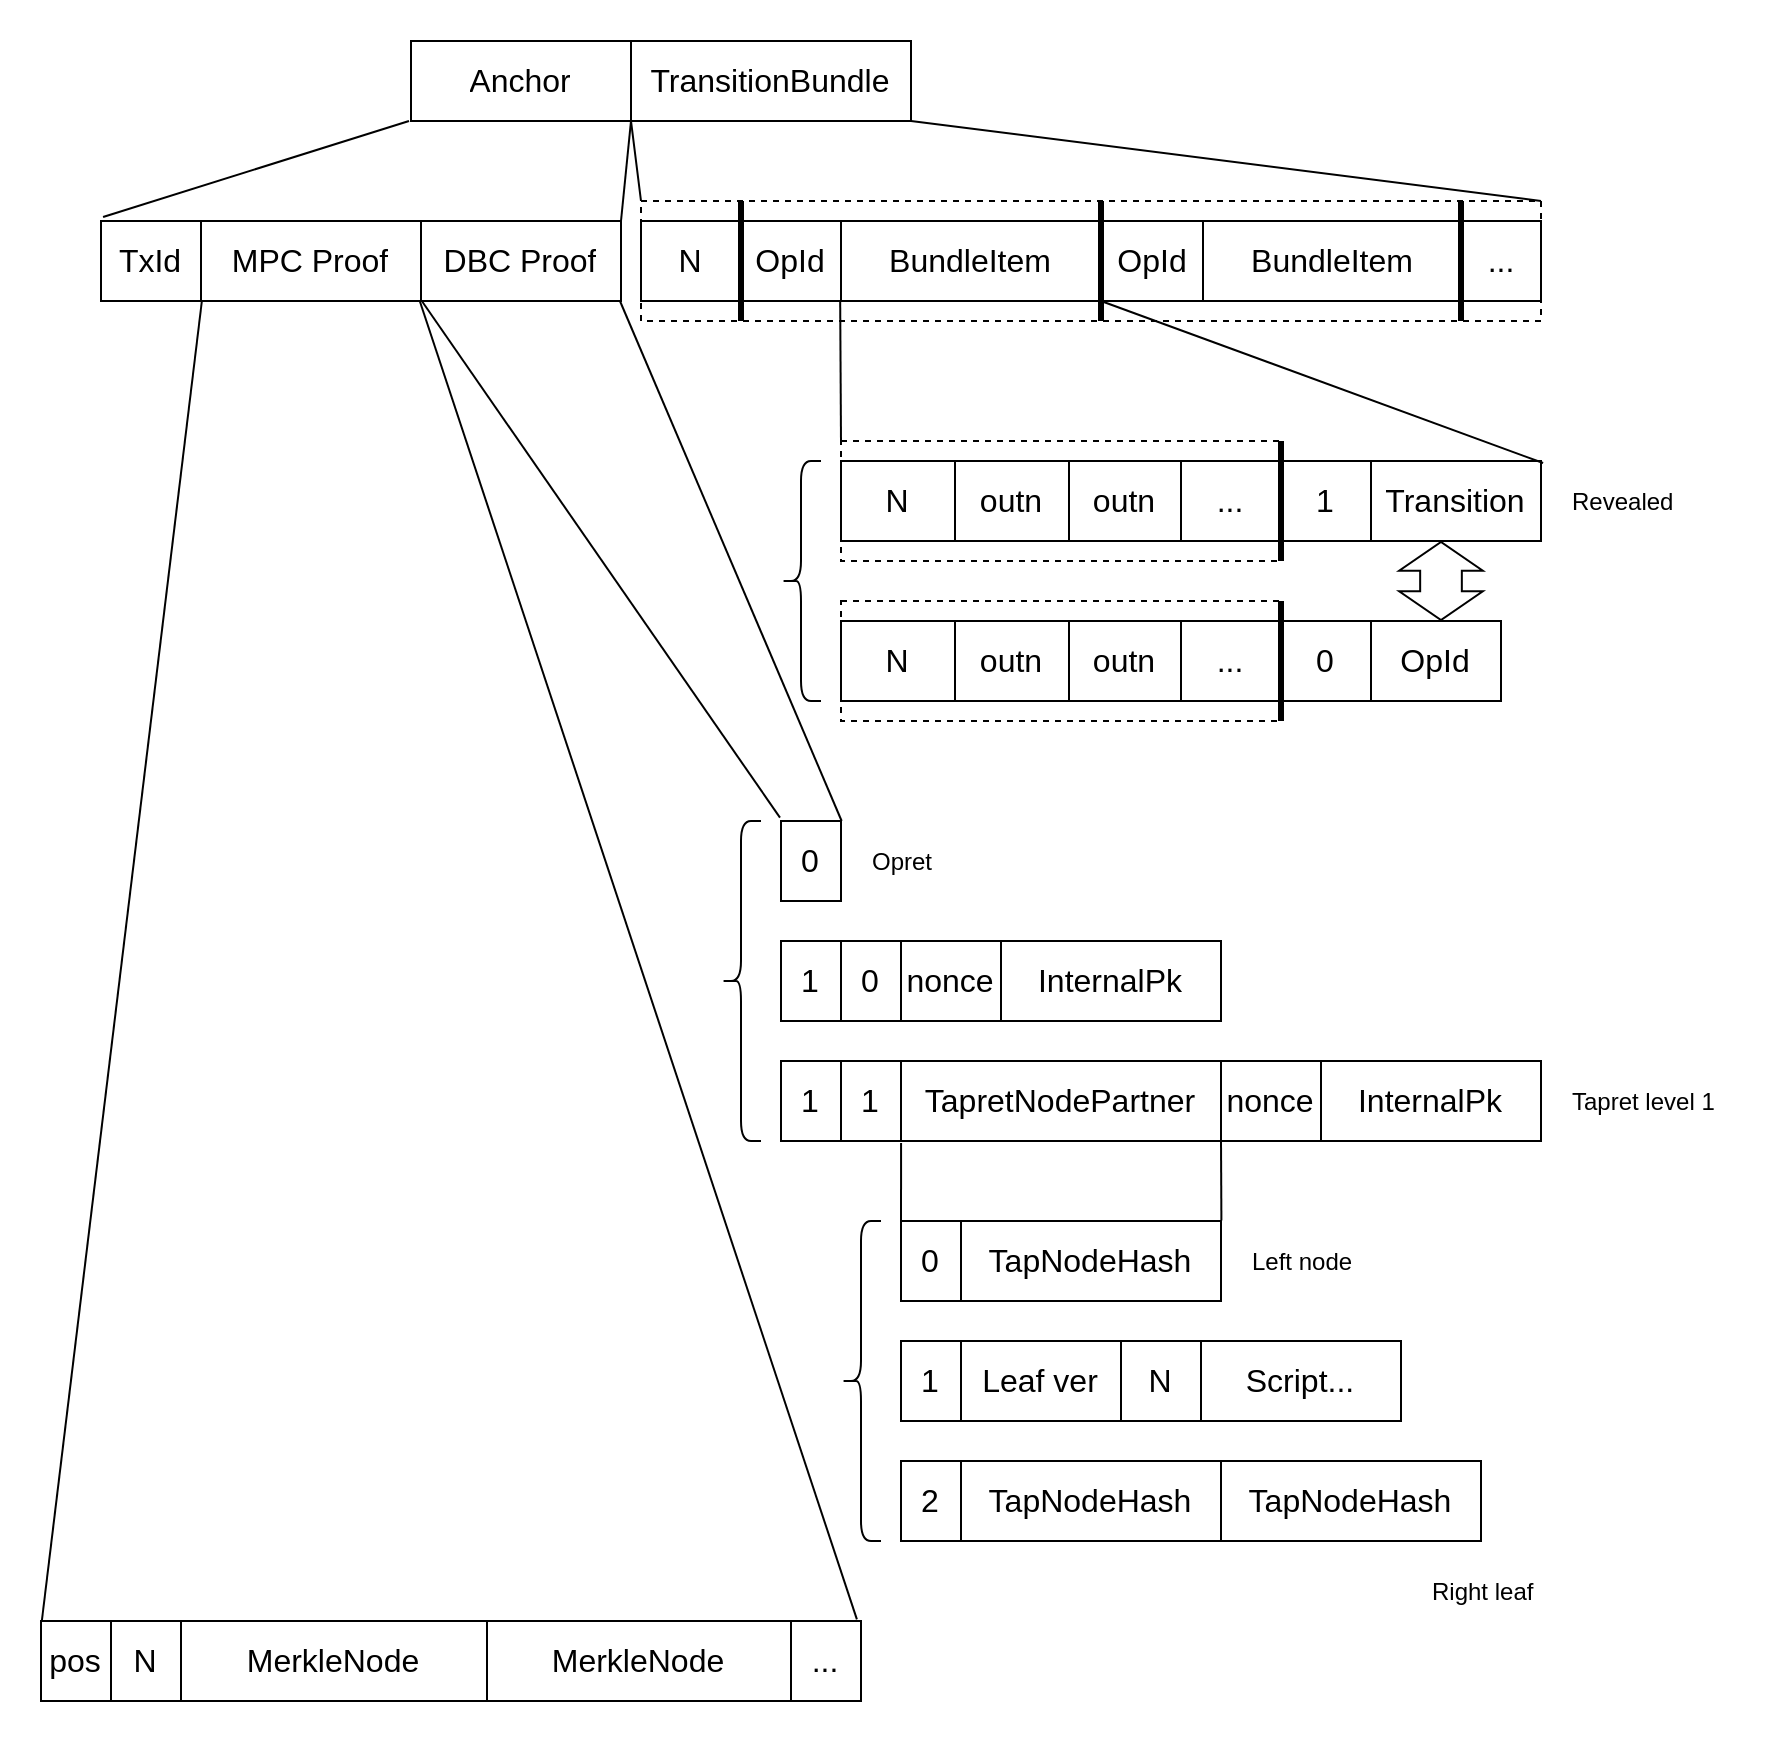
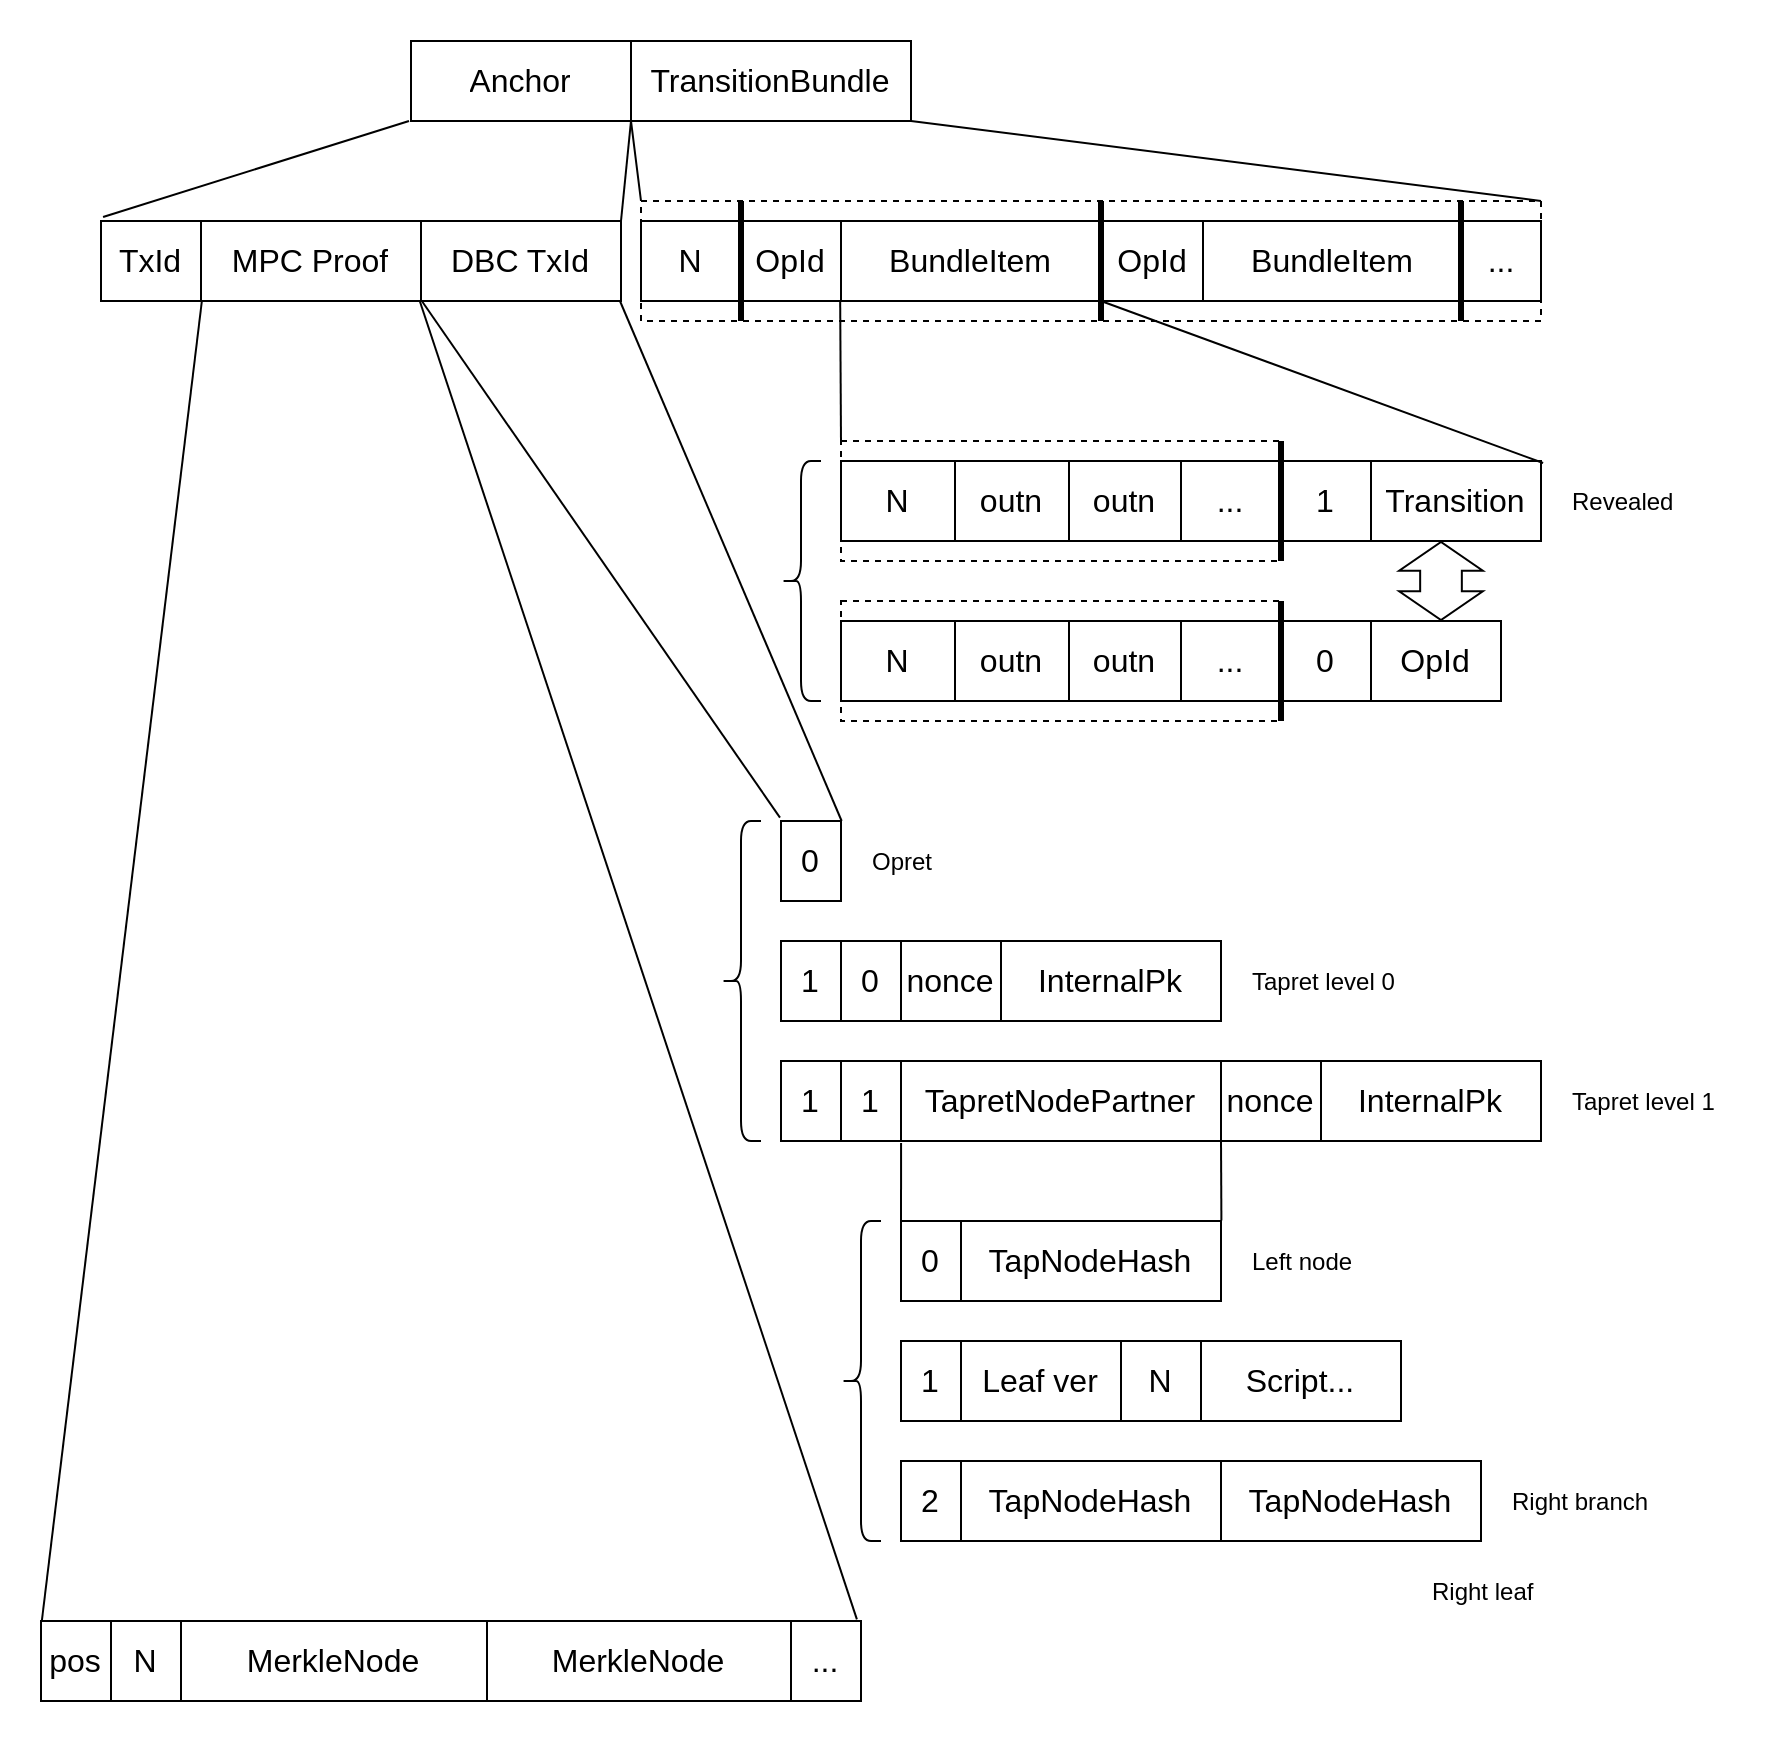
node "DBC Proof": label "DBC Proof" -> "DBC TxId"
node "Tapret level 0": added
node "Right branch": added
